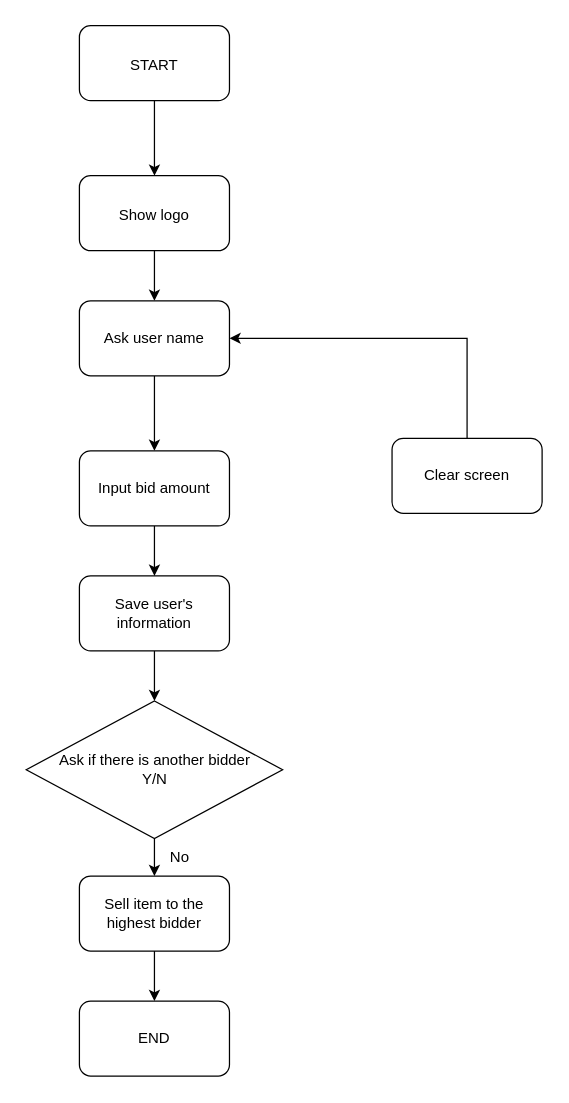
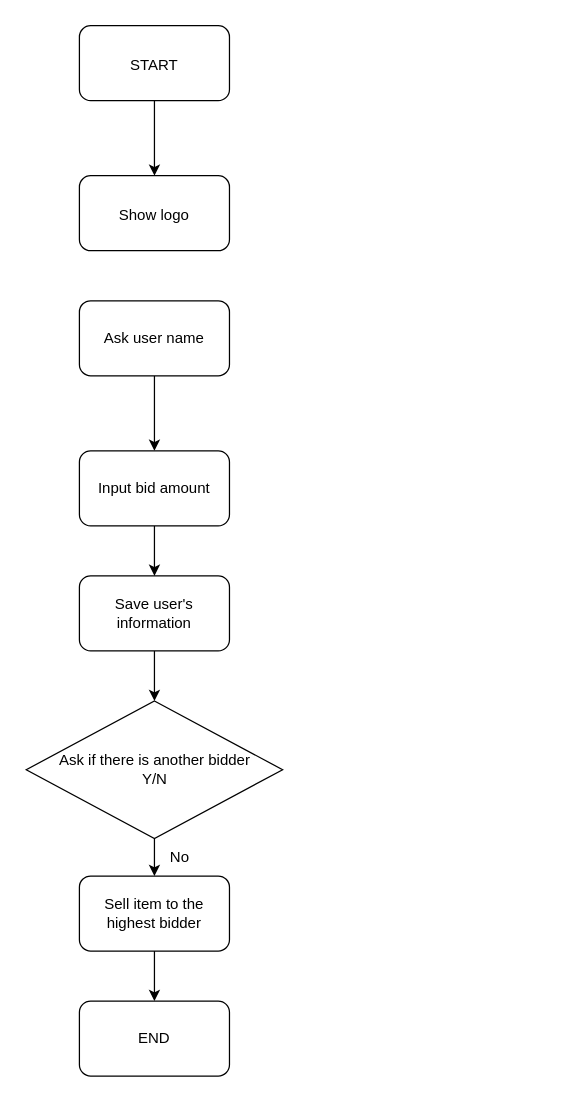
edge "Show logo" -> "Ask user name": removed
edge "Clear screen" -> "Ask user name": removed
node "Clear screen": removed
